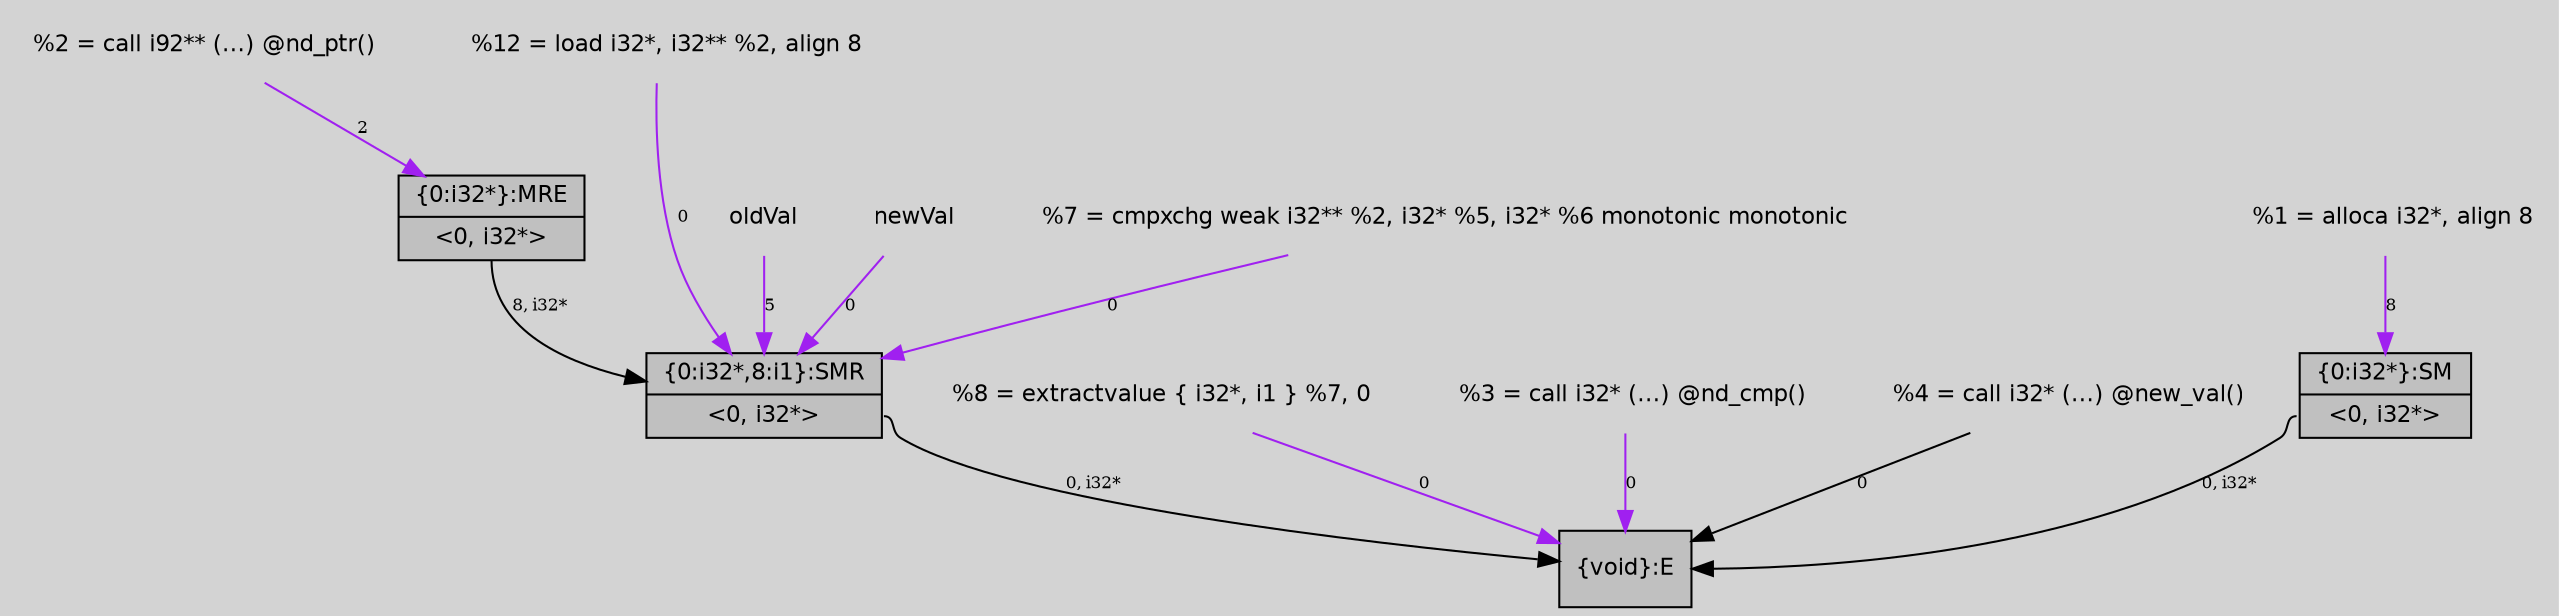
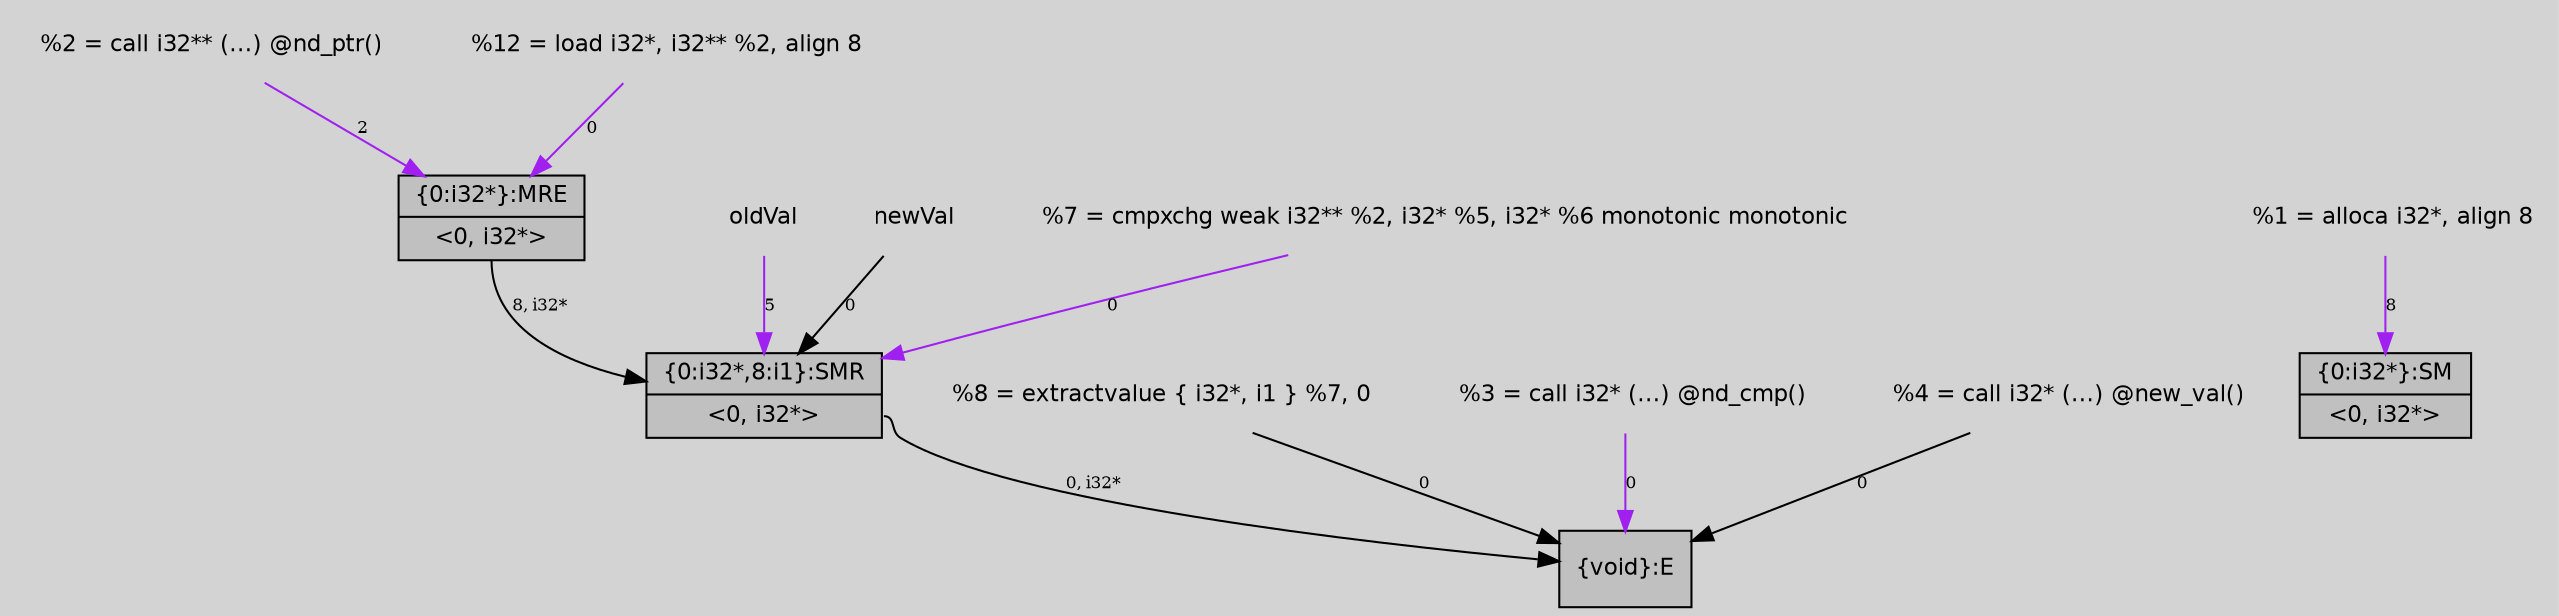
node "%2 = call i92** (...) @nd_ptr()": label "%2 = call i92** (...) @nd_ptr()" -> "%2 = call i32** (...) @nd_ptr()"
edge "%12 = load i32*, i32** %2, align 8" -> "{0:i32*,8:i1}:SMR": now "%12 = load i32*, i32** %2, align 8" -> "{0:i32*}:MRE"
edge "newVal" -> "{0:i32*,8:i1}:SMR": color purple -> black
edge "%8 = extractvalue { i32*, i1 } %7, 0" -> "{void}:E": color purple -> black
edge "{0:i32*}:SM" -> "{void}:E": removed, label "0, i32*"
